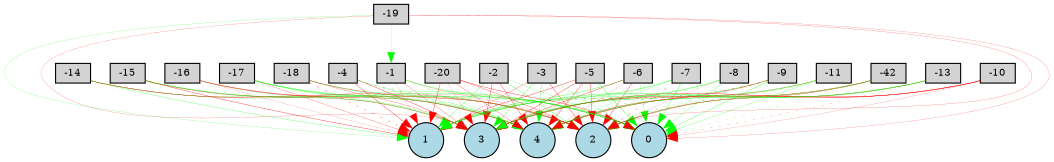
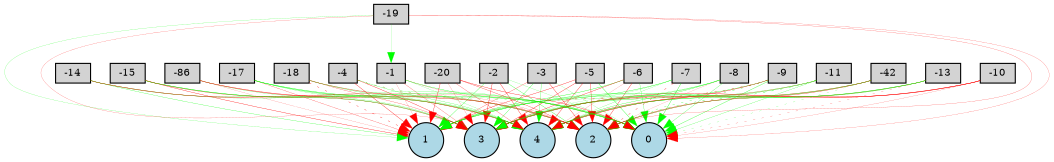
node "-16": label "-16" -> "-86"
edge "-8" -> "4": style dotted -> solid
